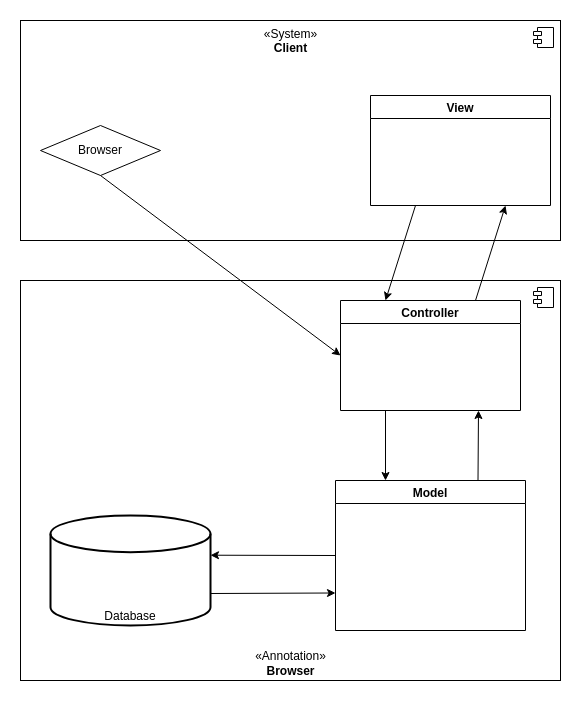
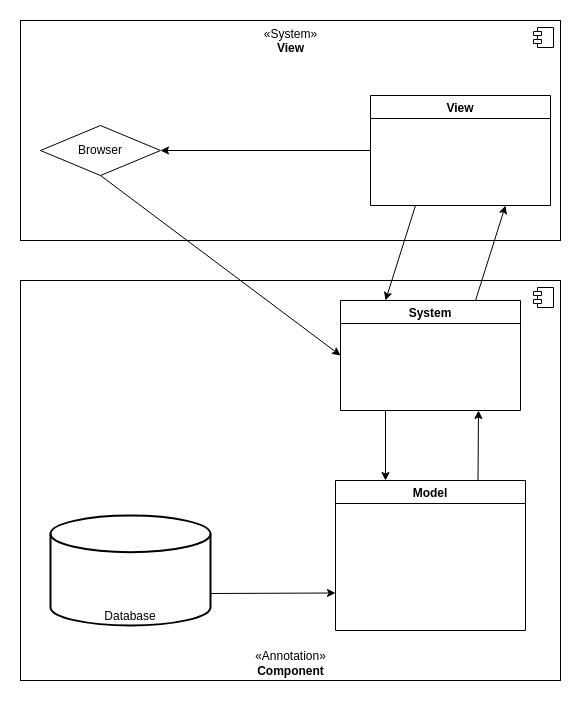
node "«System» Client": label "«System» Client" -> "«System» View"
edge "View" -> "Browser": added
node "Controller": label "Controller" -> "System"
edge "Model" -> "Database": removed
node "«Annotation» Browser": label "«Annotation» Browser" -> "«Annotation» Component"
